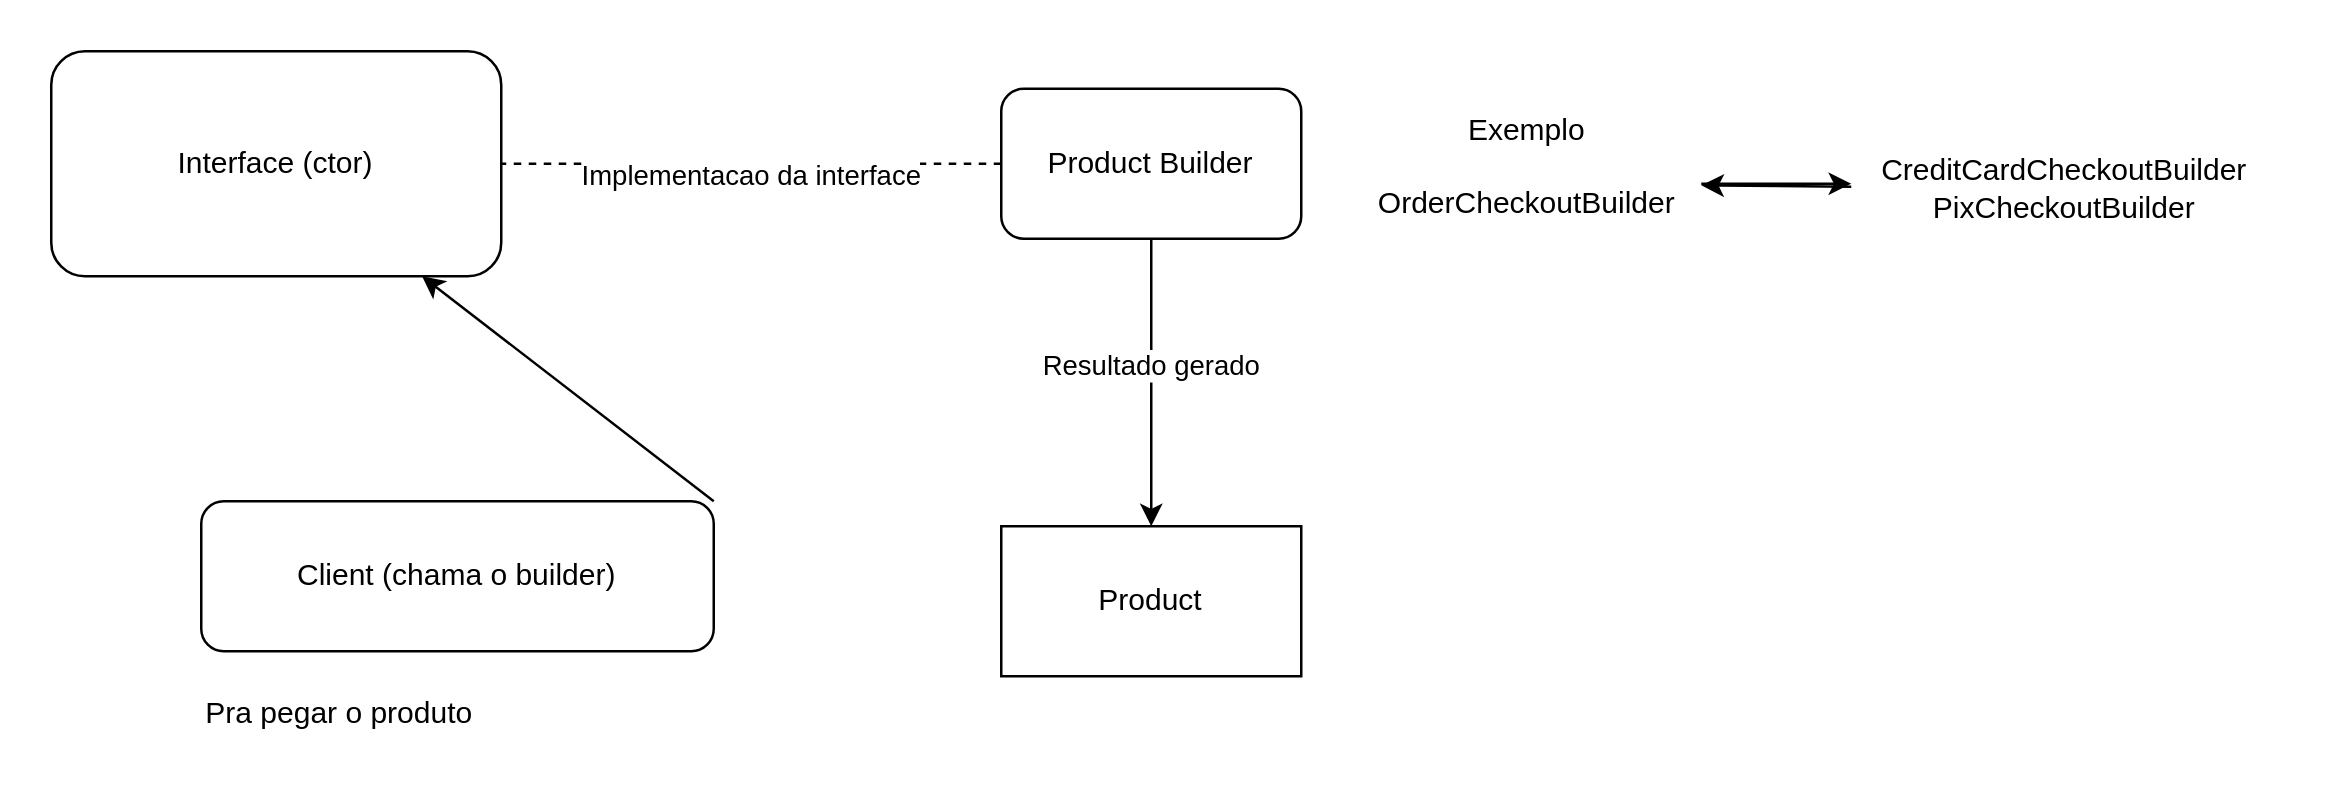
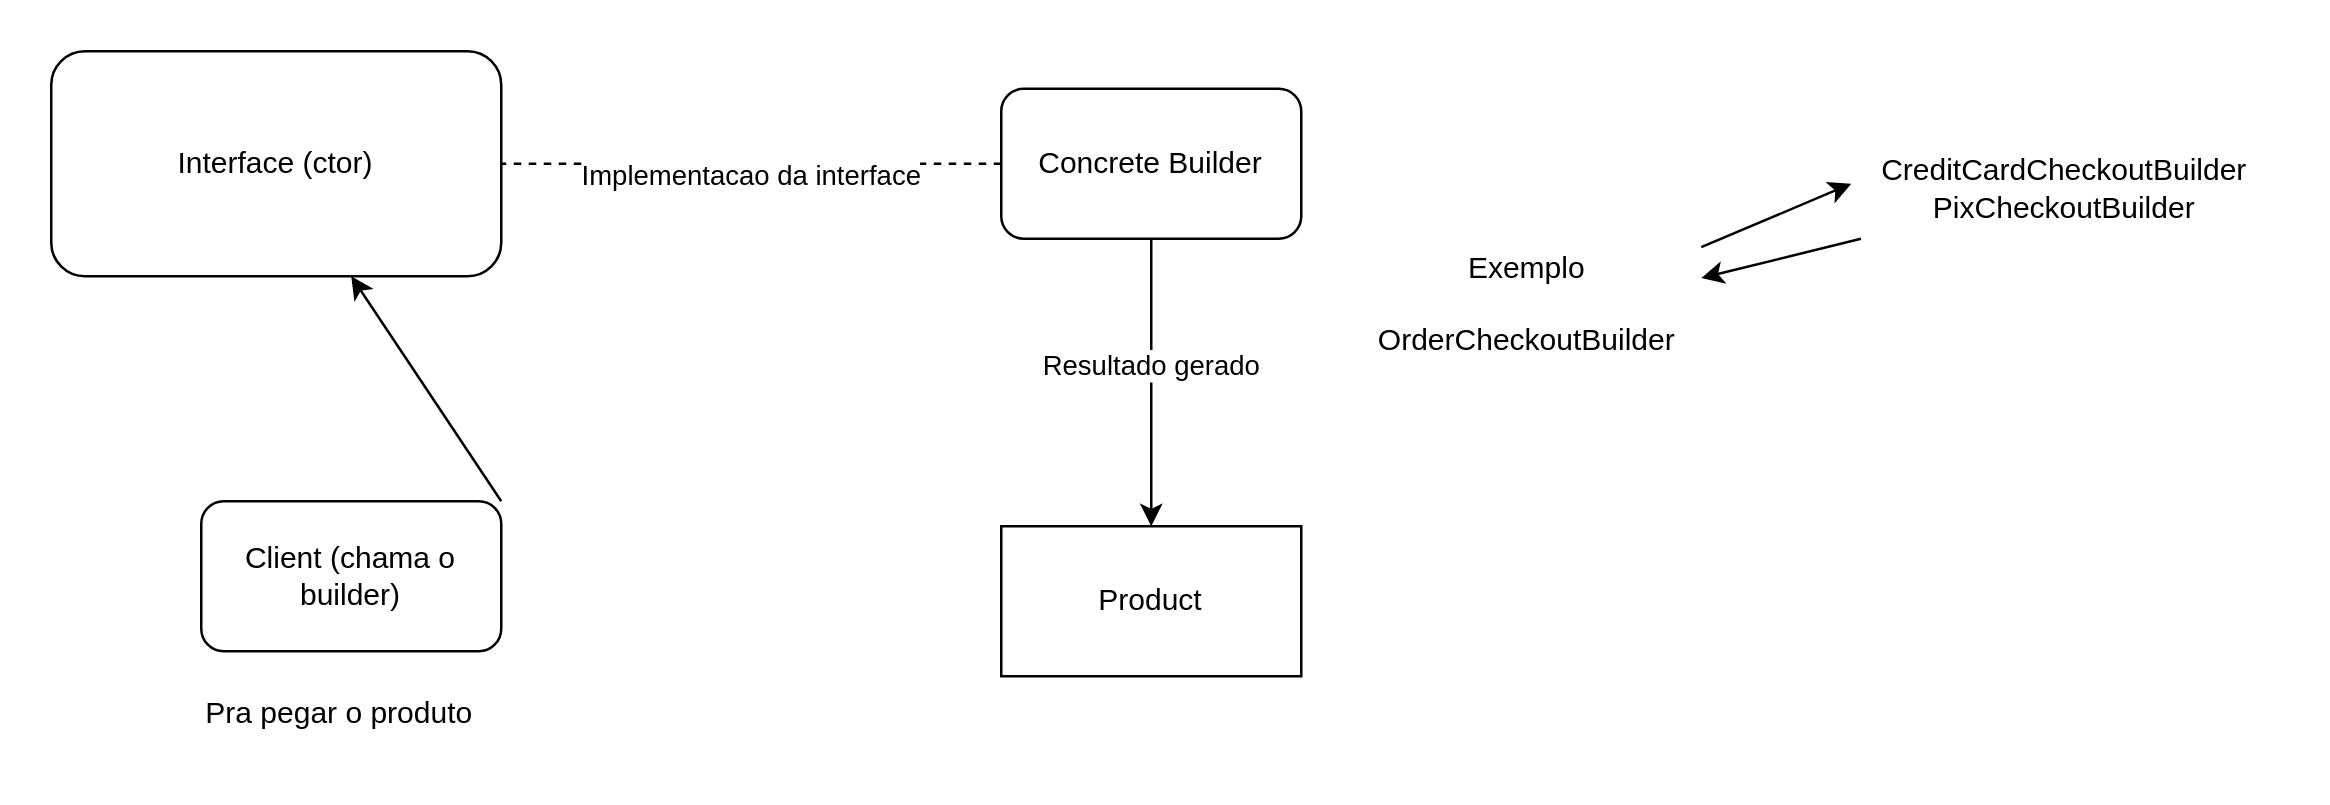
node "Product Builder": label "Product Builder" -> "Concrete Builder"
node "Exemplo OrderCheckoutBuilder": moved (1526, 184) -> (1526, 321)
node "Client (chama o builder)": size 513x150 -> 300x150
